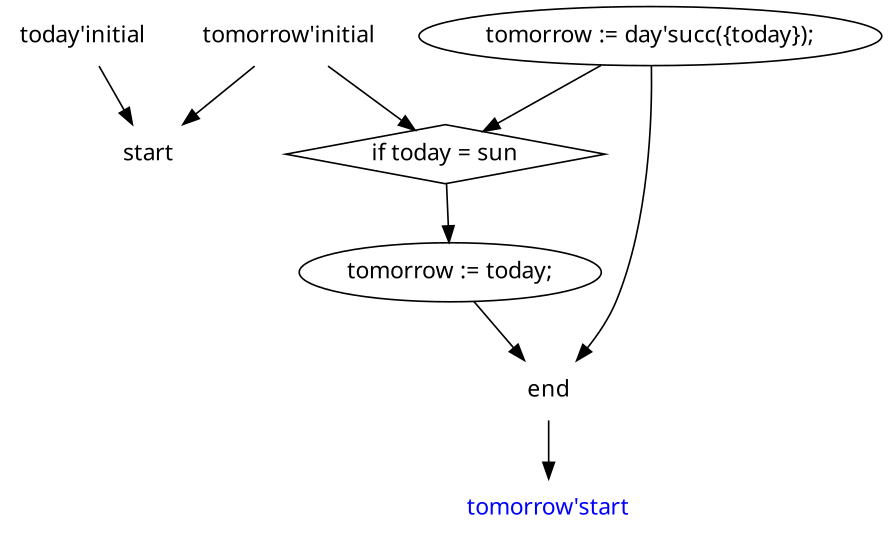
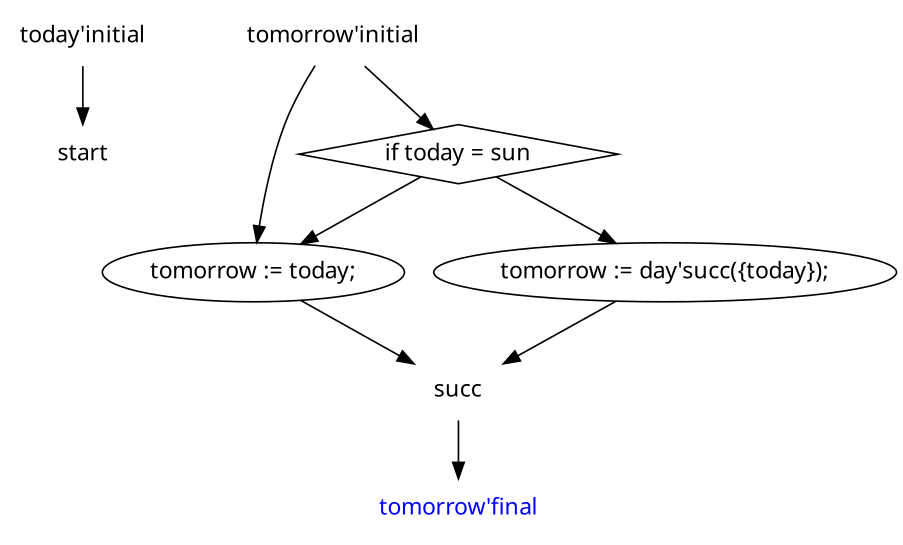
edge "tomorrow'initial" -> "start": now "tomorrow'initial" -> "tomorrow := today;"
edge "tomorrow := day'succ({today});" -> "if today = sun": reversed
node "end": label "end" -> "succ"
node "tomorrow'start": label "tomorrow'start" -> "tomorrow'final"
